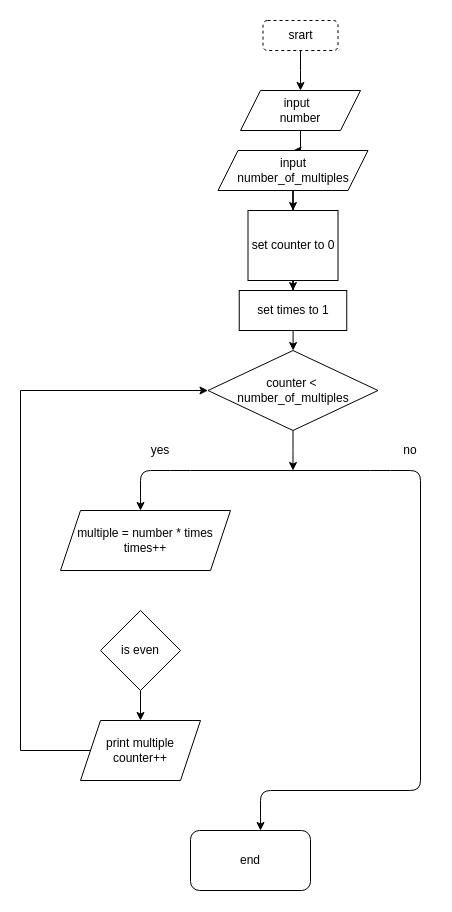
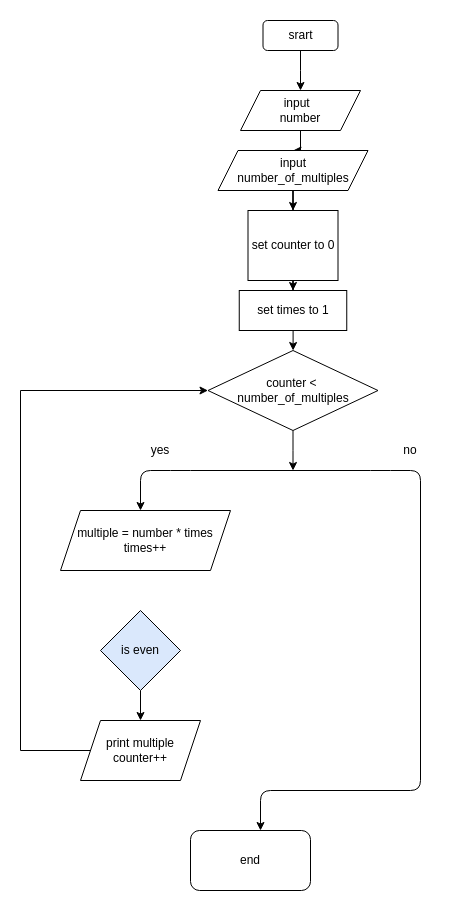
node "srart": style dashed -> solid
node "is even": fillcolor #ffffff -> #dae8fc
